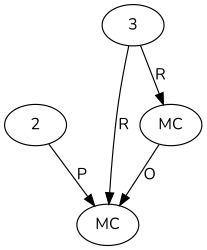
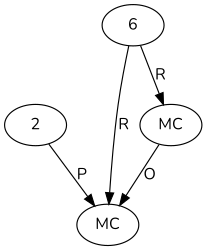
node "3": label "3" -> "6"
